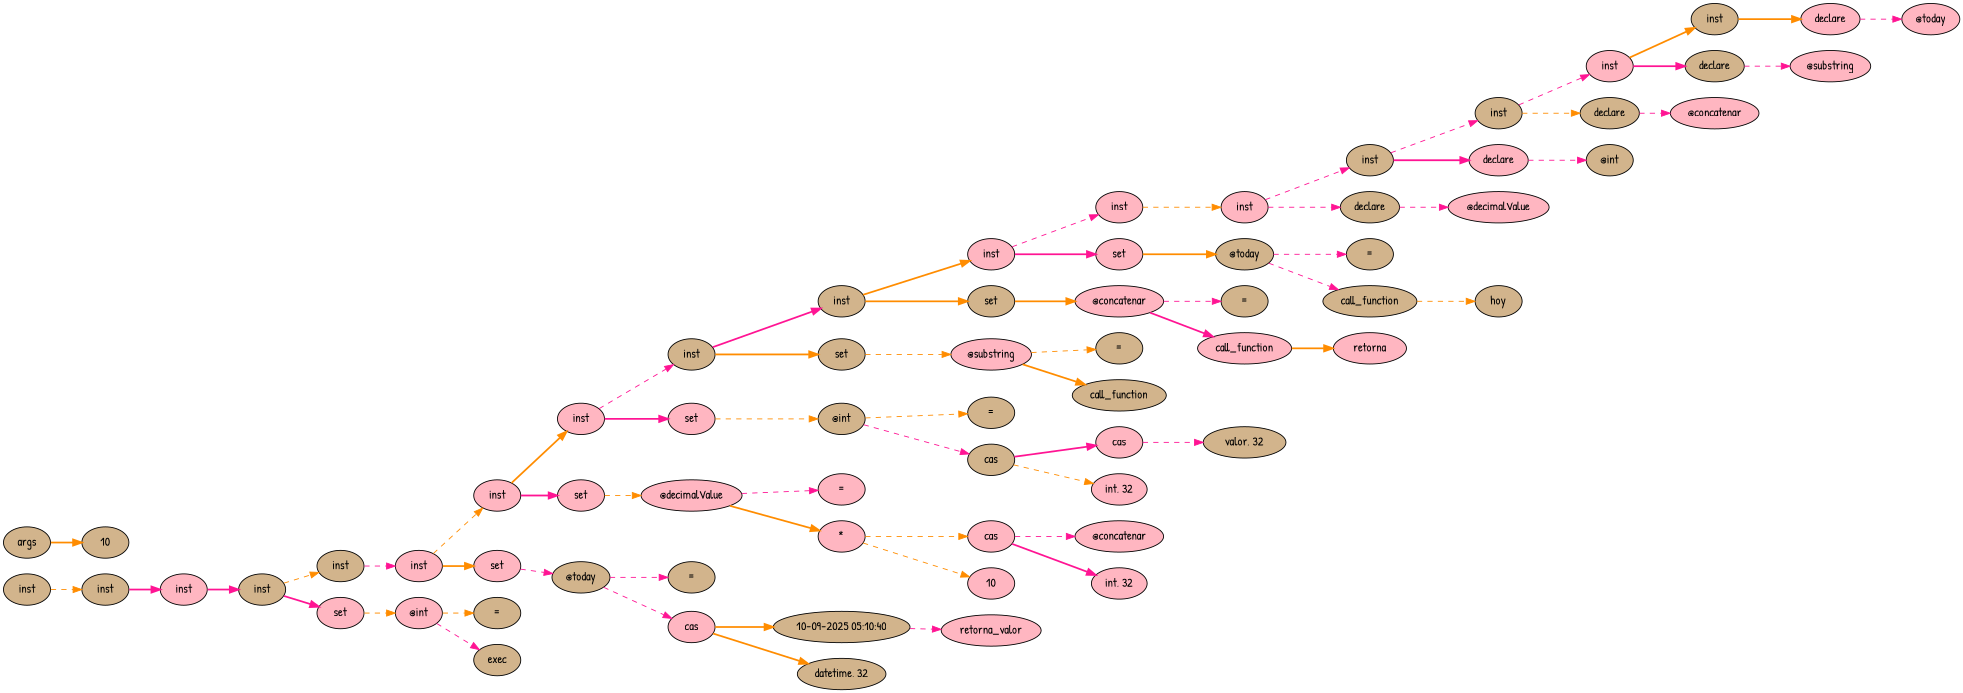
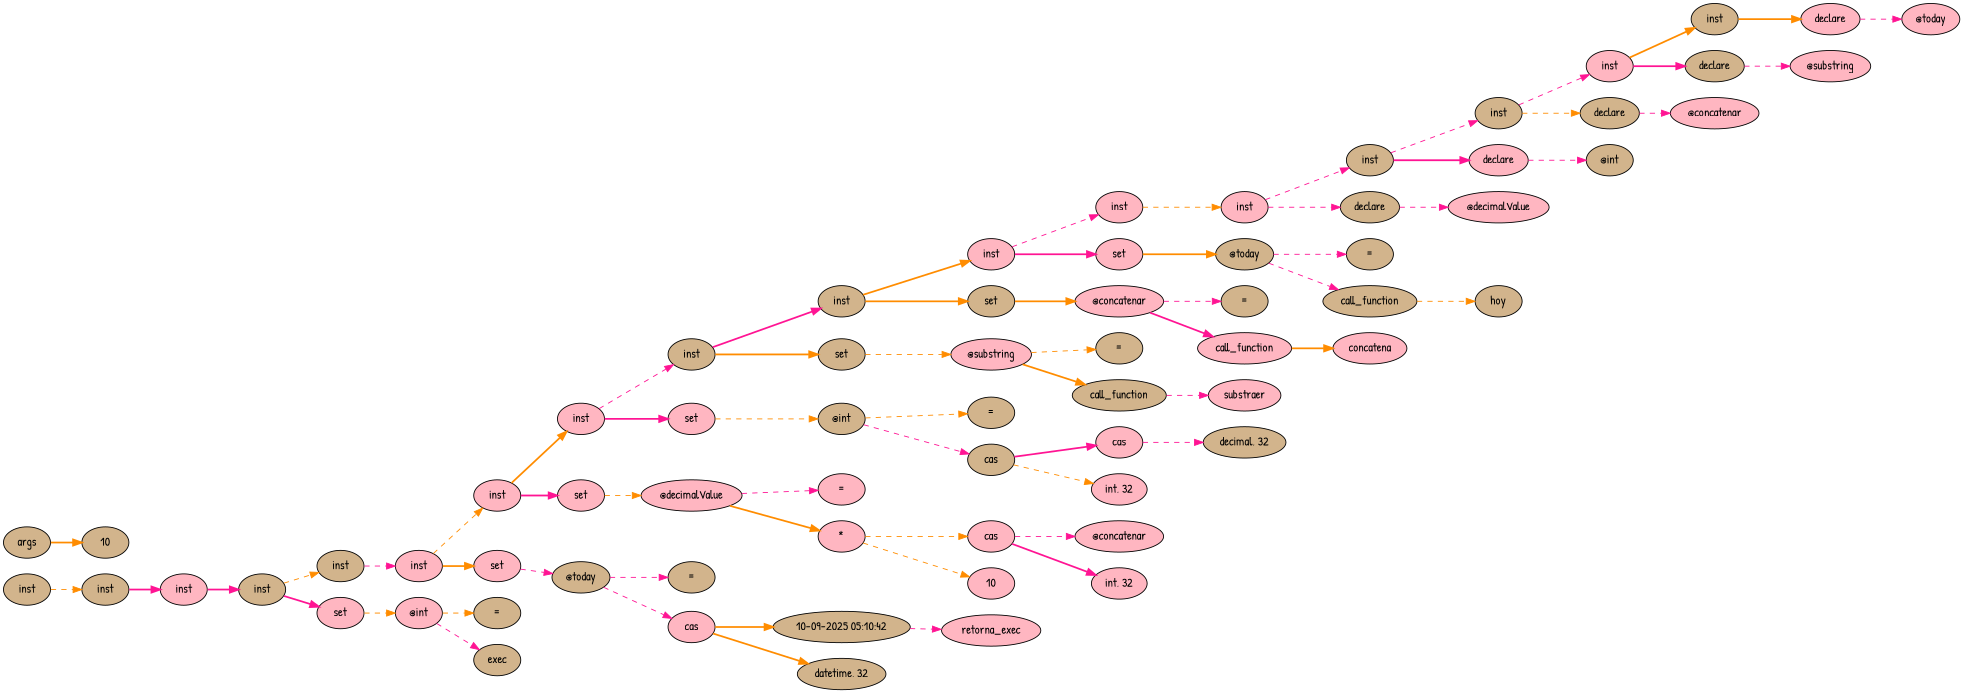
node "retorna": label "retorna" -> "concatena"
node "substraer": added
node "valor, 32": label "valor, 32" -> "decimal, 32"
node "10-09-2025 05:10:40": label "10-09-2025 05:10:40" -> "10-09-2025 05:10:42"
node "retorna_valor": label "retorna_valor" -> "retorna_exec"
